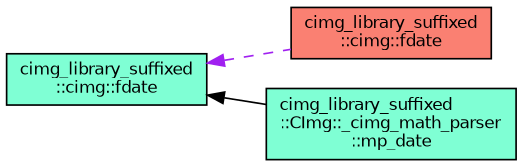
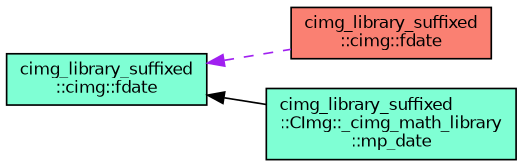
node "cimg_library_suffixed ::CImg::_cimg_math_parser ::mp_date": label "cimg_library_suffixed ::CImg::_cimg_math_parser ::mp_date" -> "cimg_library_suffixed ::CImg::_cimg_math_library ::mp_date"
